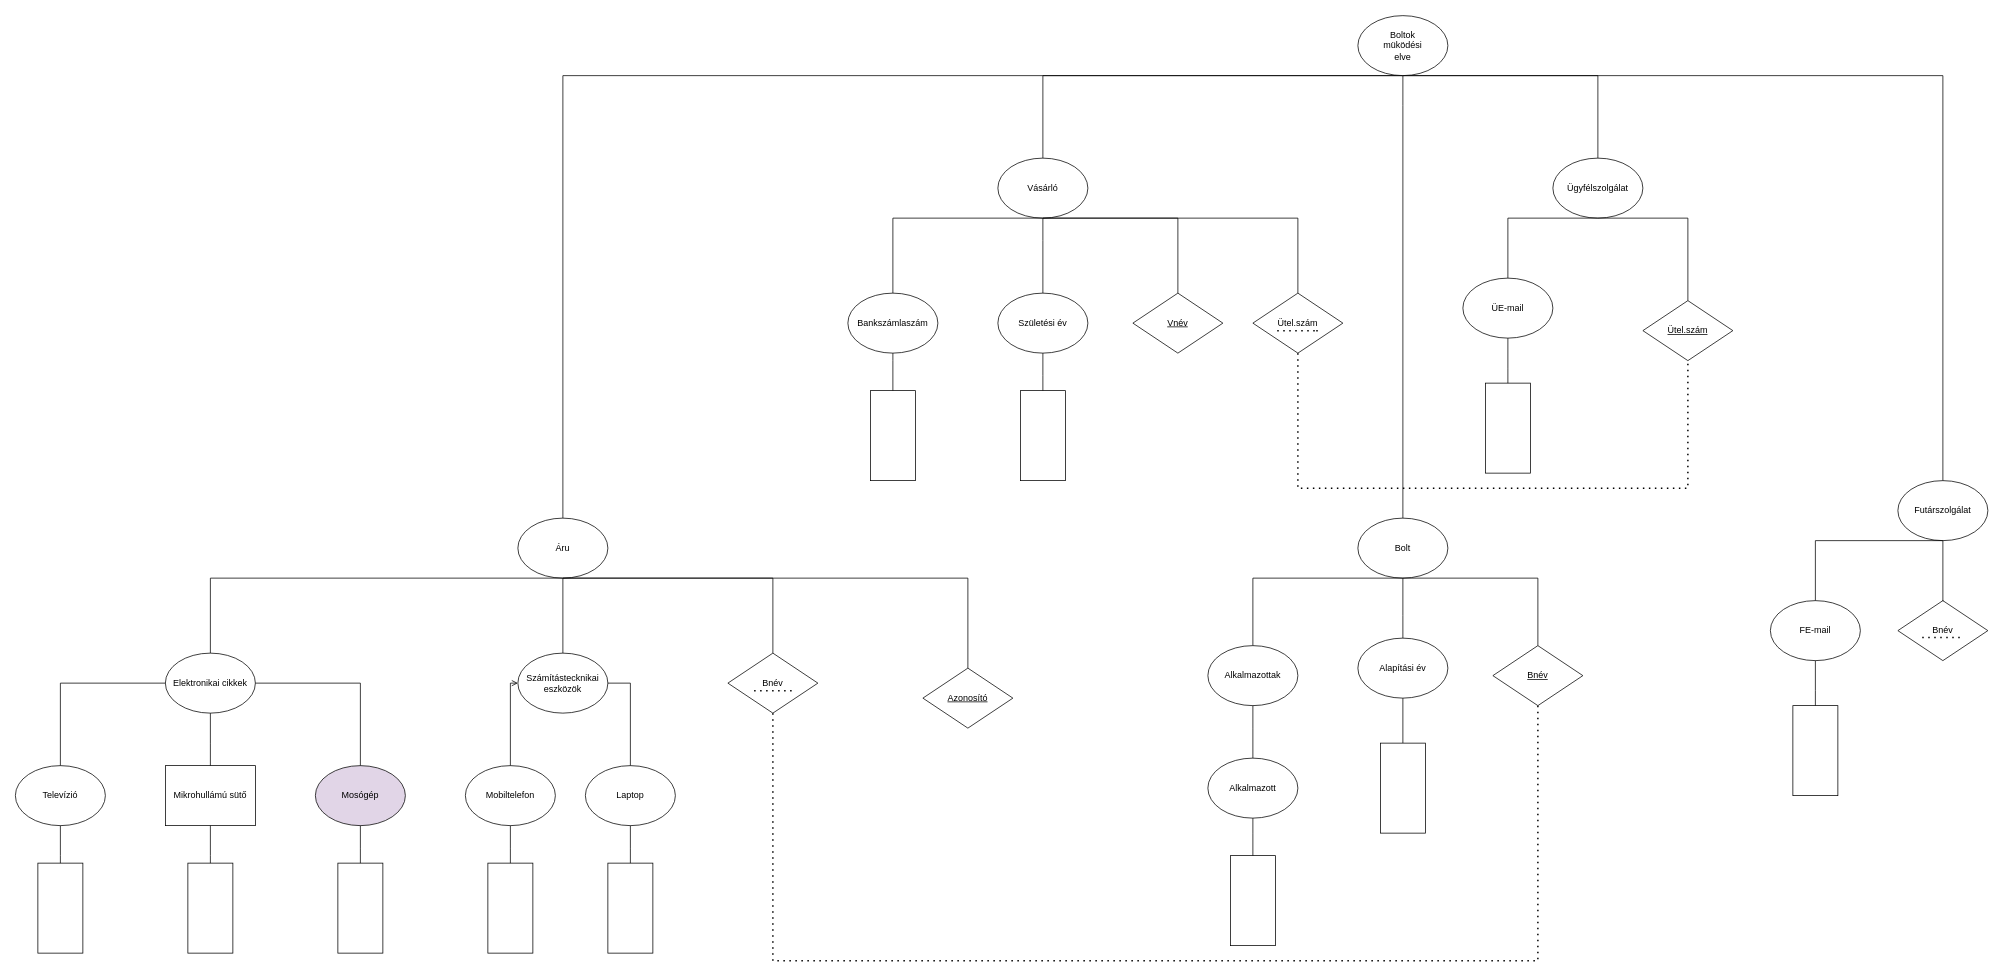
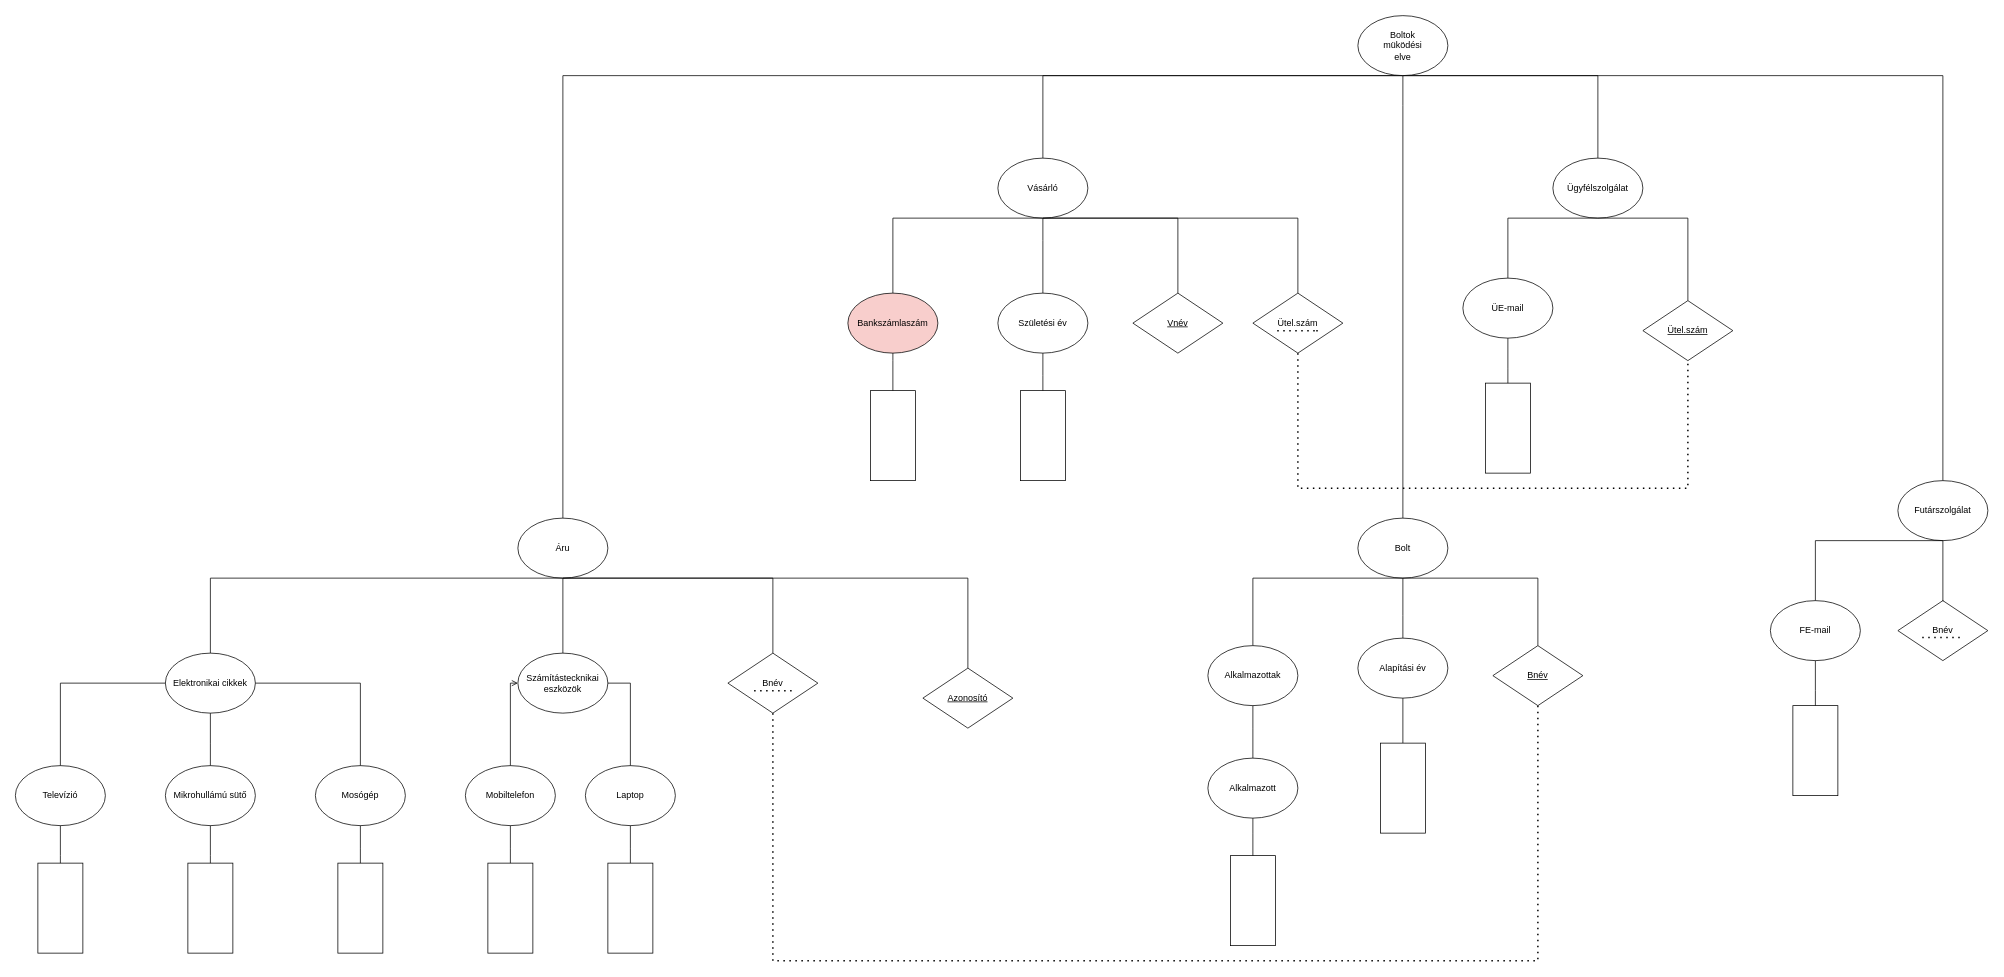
node "Bankszámlaszám": fillcolor #ffffff -> #f8cecc
node "Mikrohullámú sütő": shape rectangle -> ellipse
node "Mosógép": fillcolor #e1d5e7 -> #ffffff
